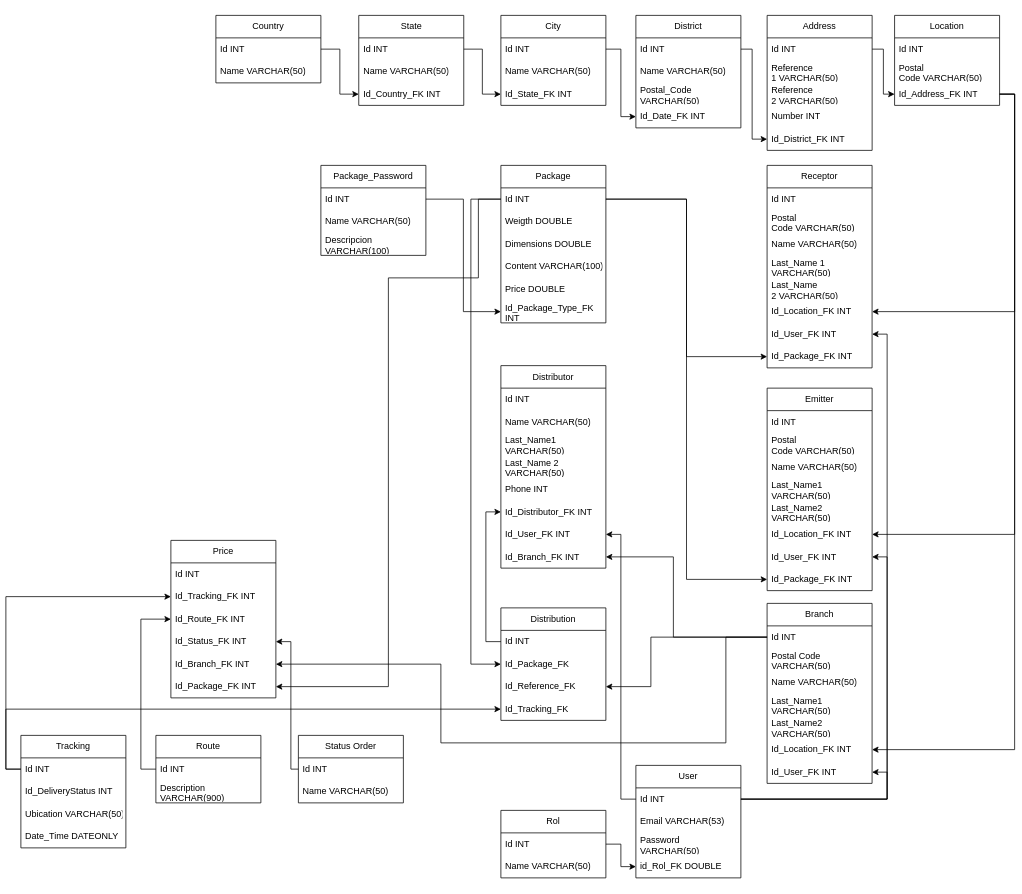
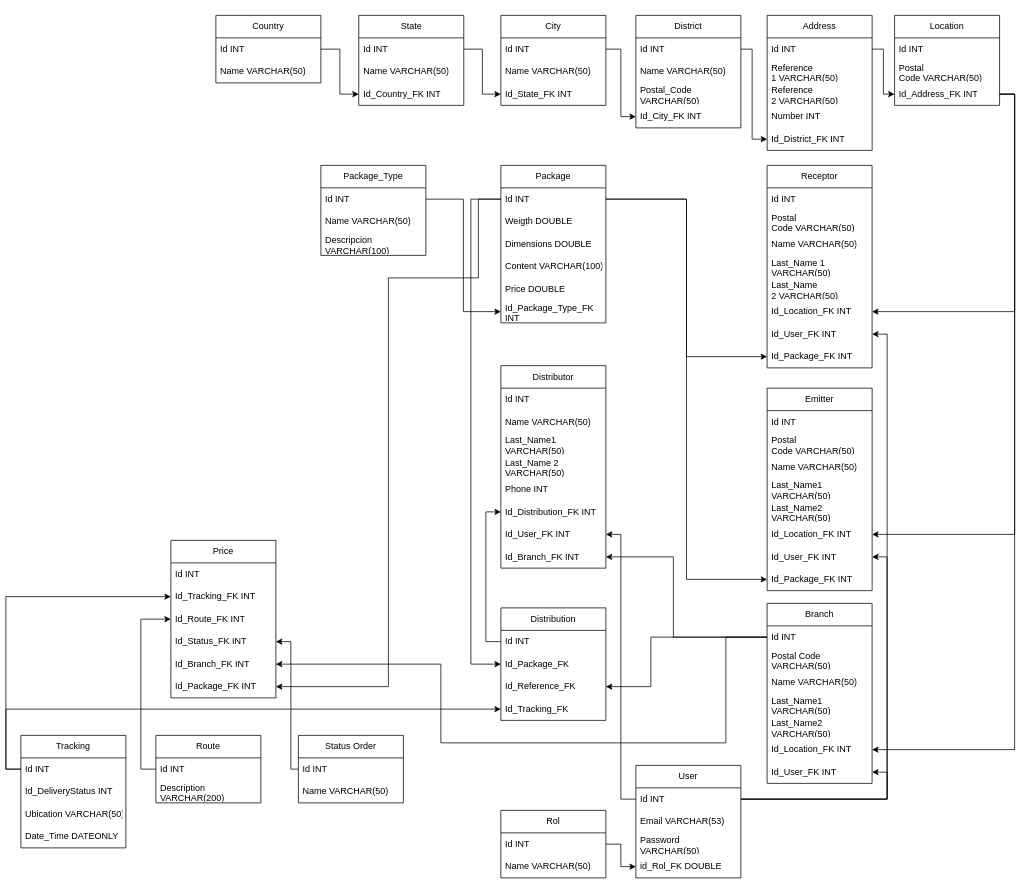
node "Id_Date_FK INT": label "Id_Date_FK INT" -> "Id_City_FK INT"
node "Package_Password": label "Package_Password" -> "Package_Type"
node "Id_Distributor_FK INT": label "Id_Distributor_FK INT" -> "Id_Distribution_FK INT"
node "Description VARCHAR(900)": label "Description VARCHAR(900)" -> "Description VARCHAR(200)"
